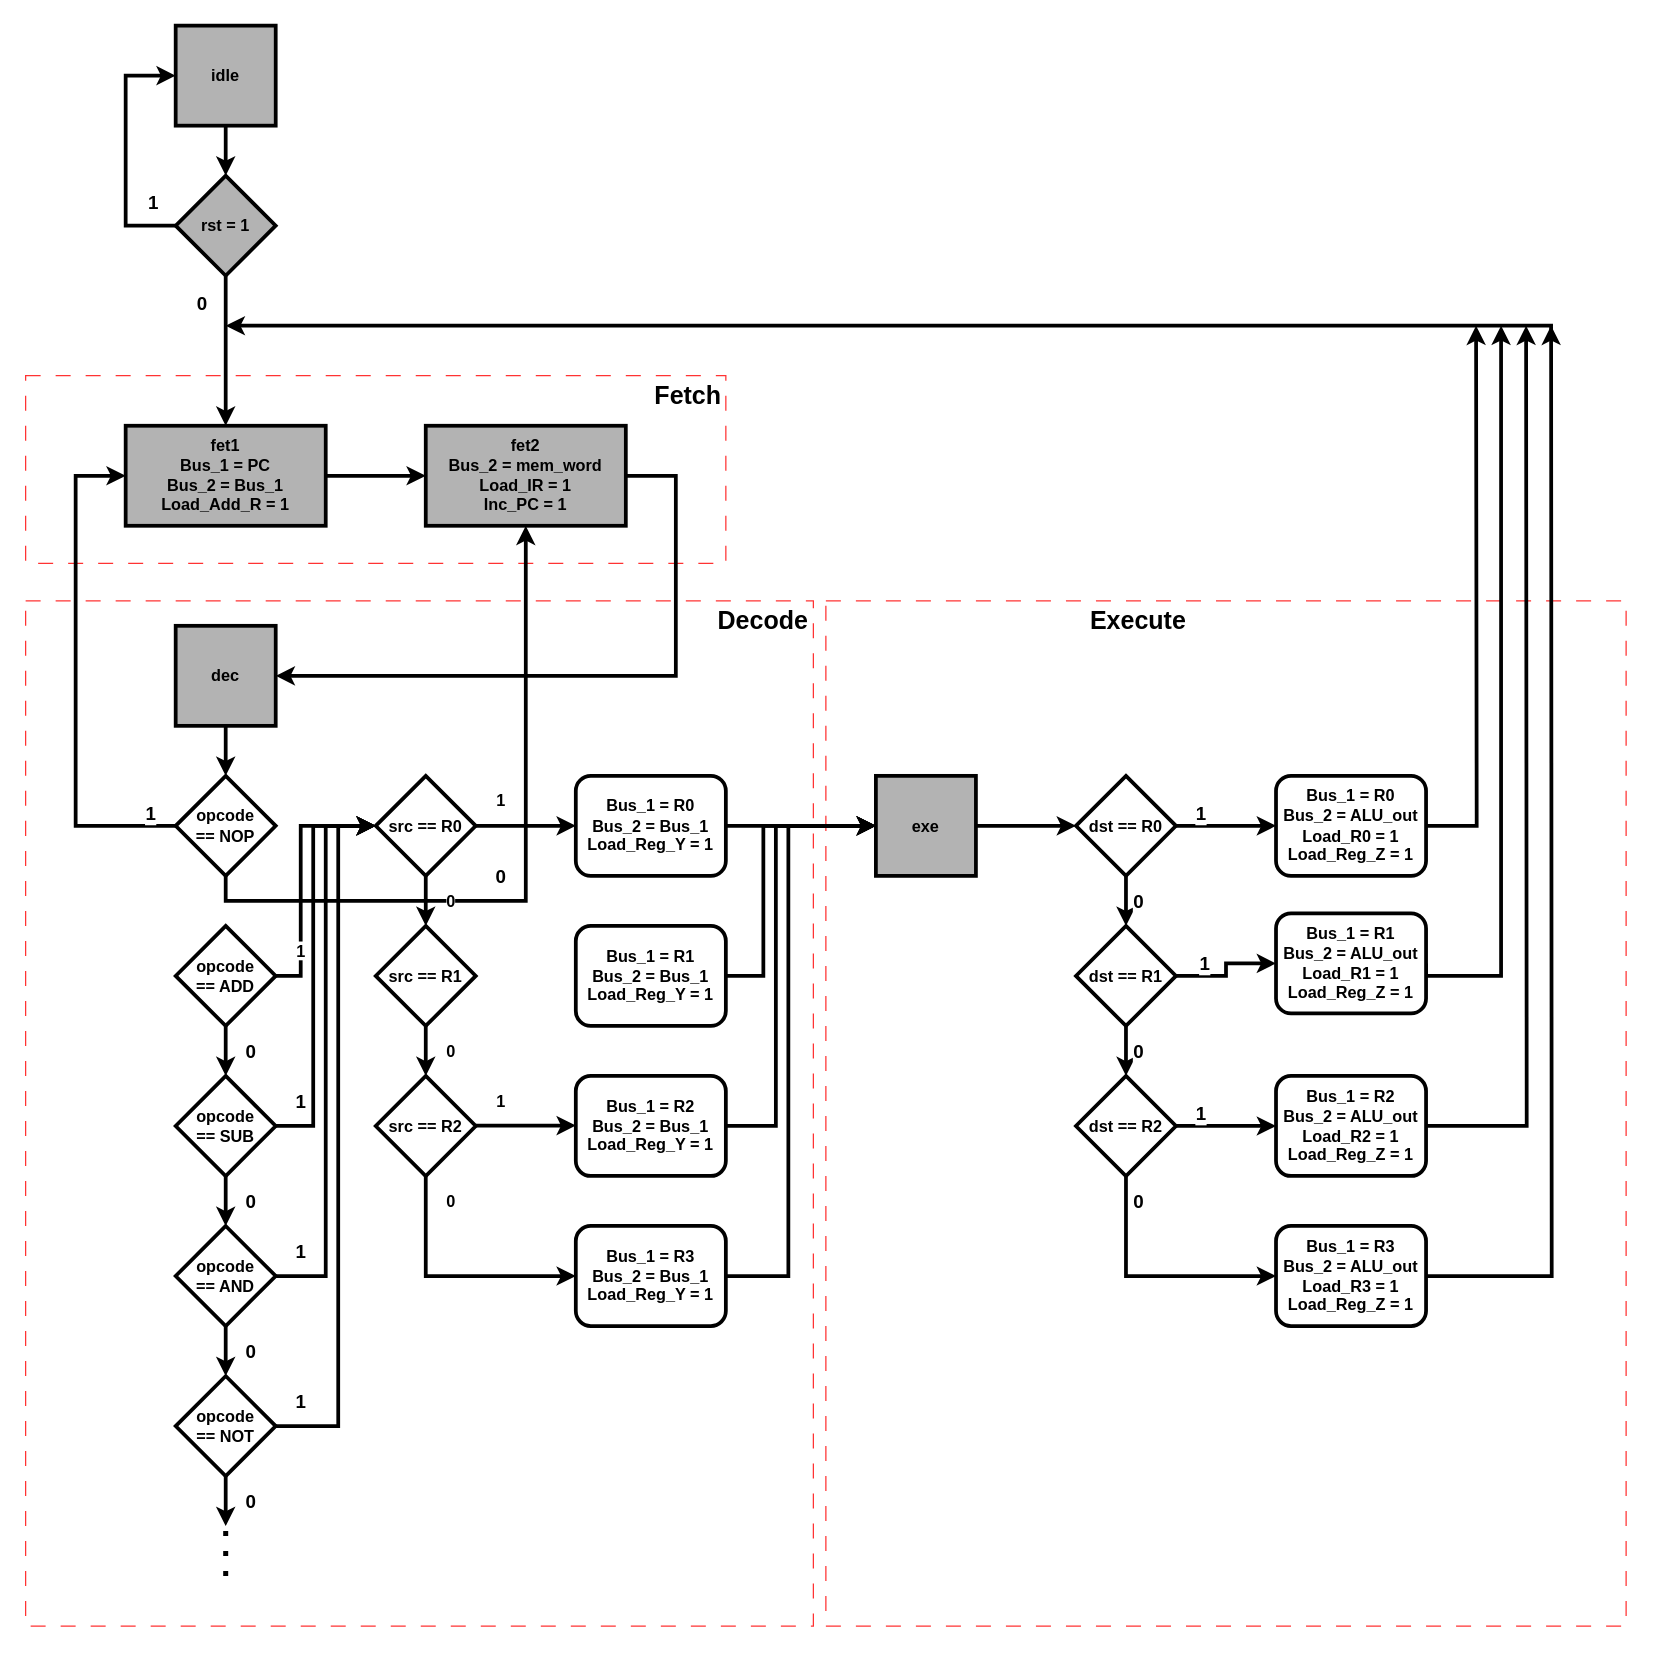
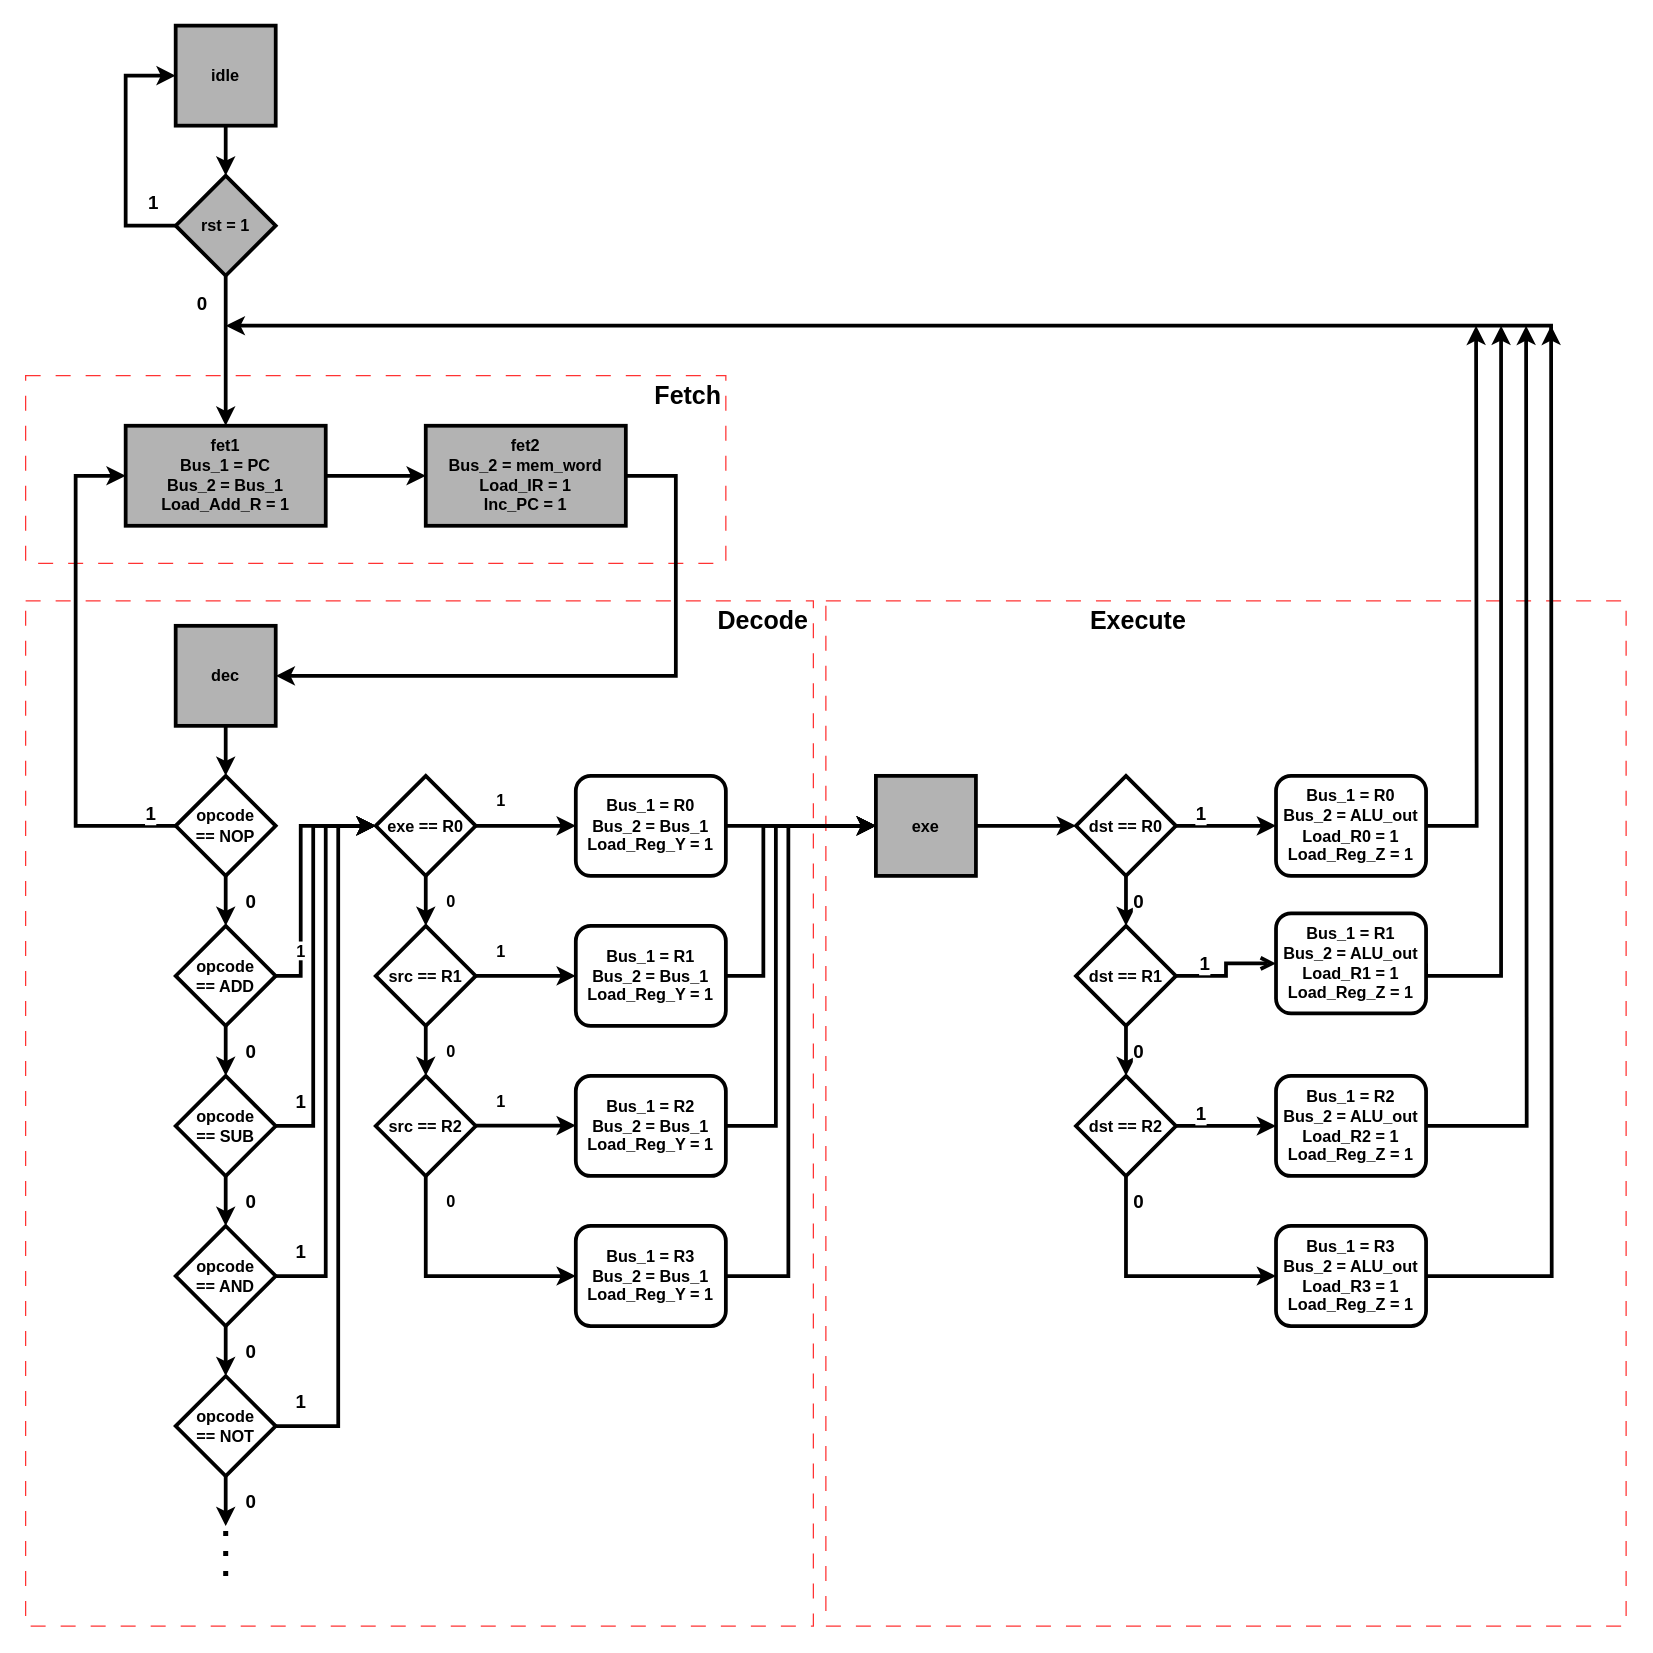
node "src == R0": label "src == R0" -> "exe == R0"
edge "opcode == NOP" -> "fet2Bus_2 = mem_wordLoad_IR = 1Inc_PC = 1": now "opcode == NOP" -> "opcode== ADD"
edge "dst == R1" -> "Bus_1 = R1Bus_2 = ALU_outLoad_R1 = 1Load_Reg_Z = 1": arrowhead classic -> open
edge "src == R1" -> "Bus_1 = R1Bus_2 = Bus_1Load_Reg_Y = 1": added, label "1"
